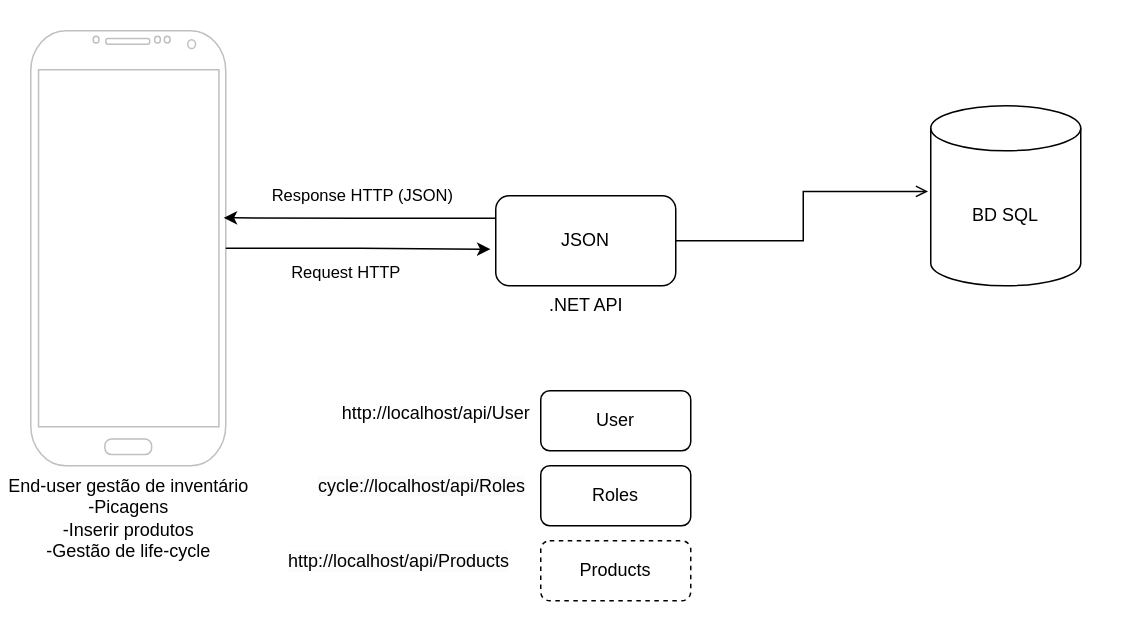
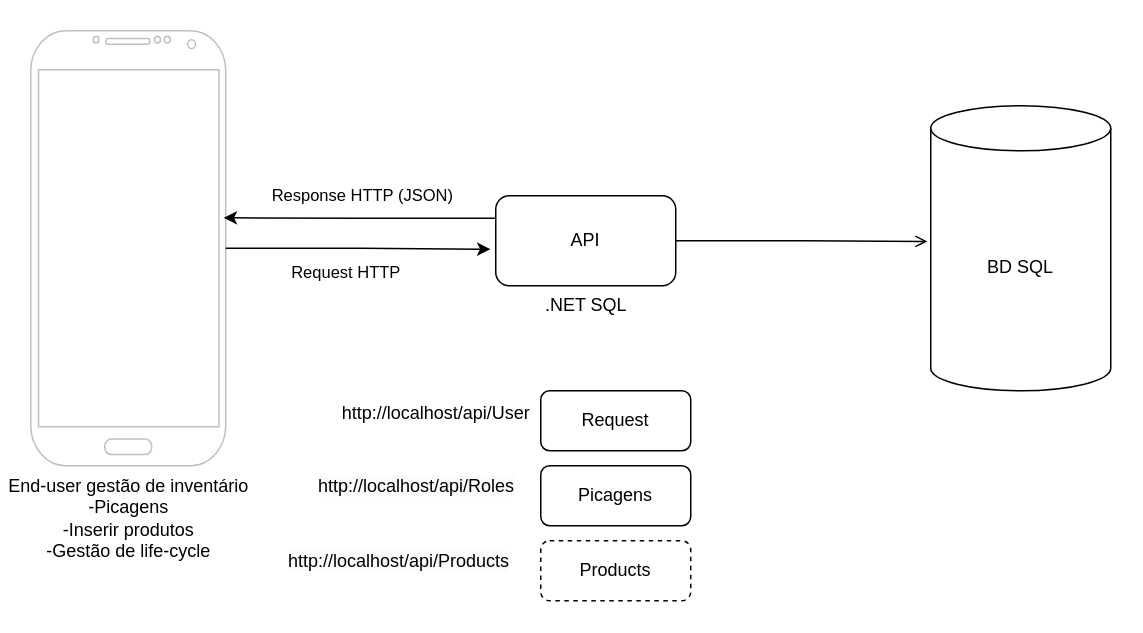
node "BD SQL": size 150x180 -> 180x285
node "JSON": label "JSON" -> "API"
node ".NET API": label ".NET API" -> ".NET SQL"
node "User": label "User" -> "Request"
node "Roles": label "Roles" -> "Picagens"
node "cycle://localhost/api/Roles": label "cycle://localhost/api/Roles" -> "http://localhost/api/Roles"
